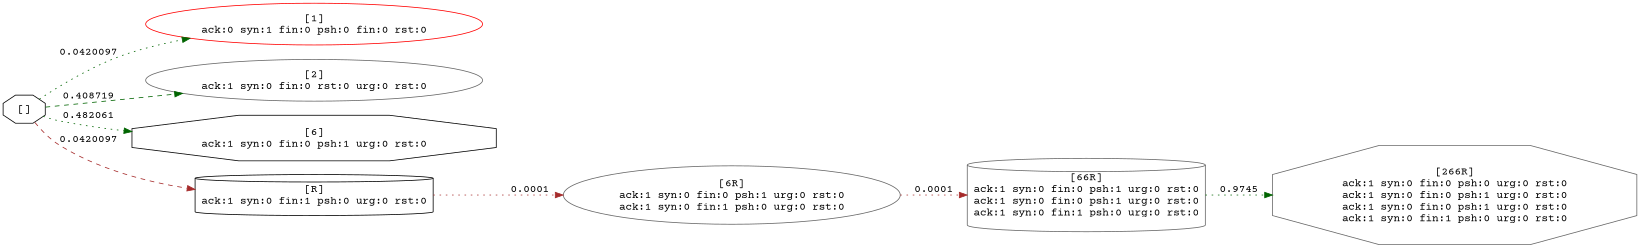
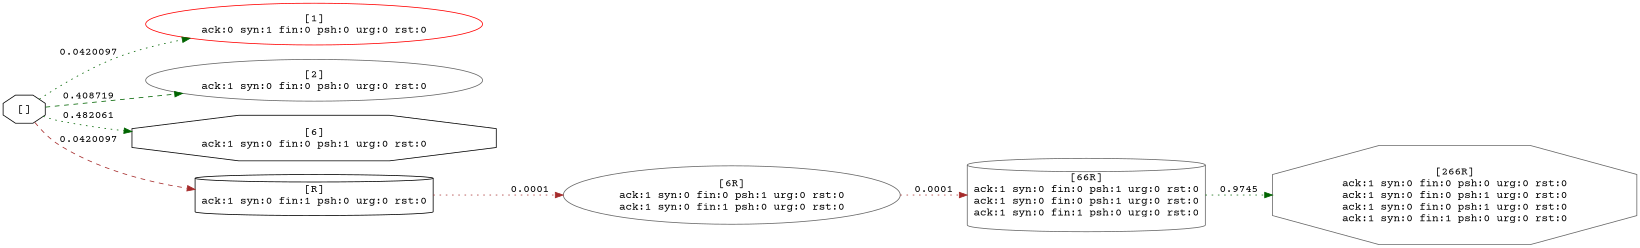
node "[1] ack:0 syn:1 fin:0 psh:0 fin:0 rst:0": label "[1] ack:0 syn:1 fin:0 psh:0 fin:0 rst:0" -> "[1] ack:0 syn:1 fin:0 psh:0 urg:0 rst:0"
node "[2] ack:1 syn:0 fin:0 rst:0 urg:0 rst:0": label "[2] ack:1 syn:0 fin:0 rst:0 urg:0 rst:0" -> "[2] ack:1 syn:0 fin:0 psh:0 urg:0 rst:0"
